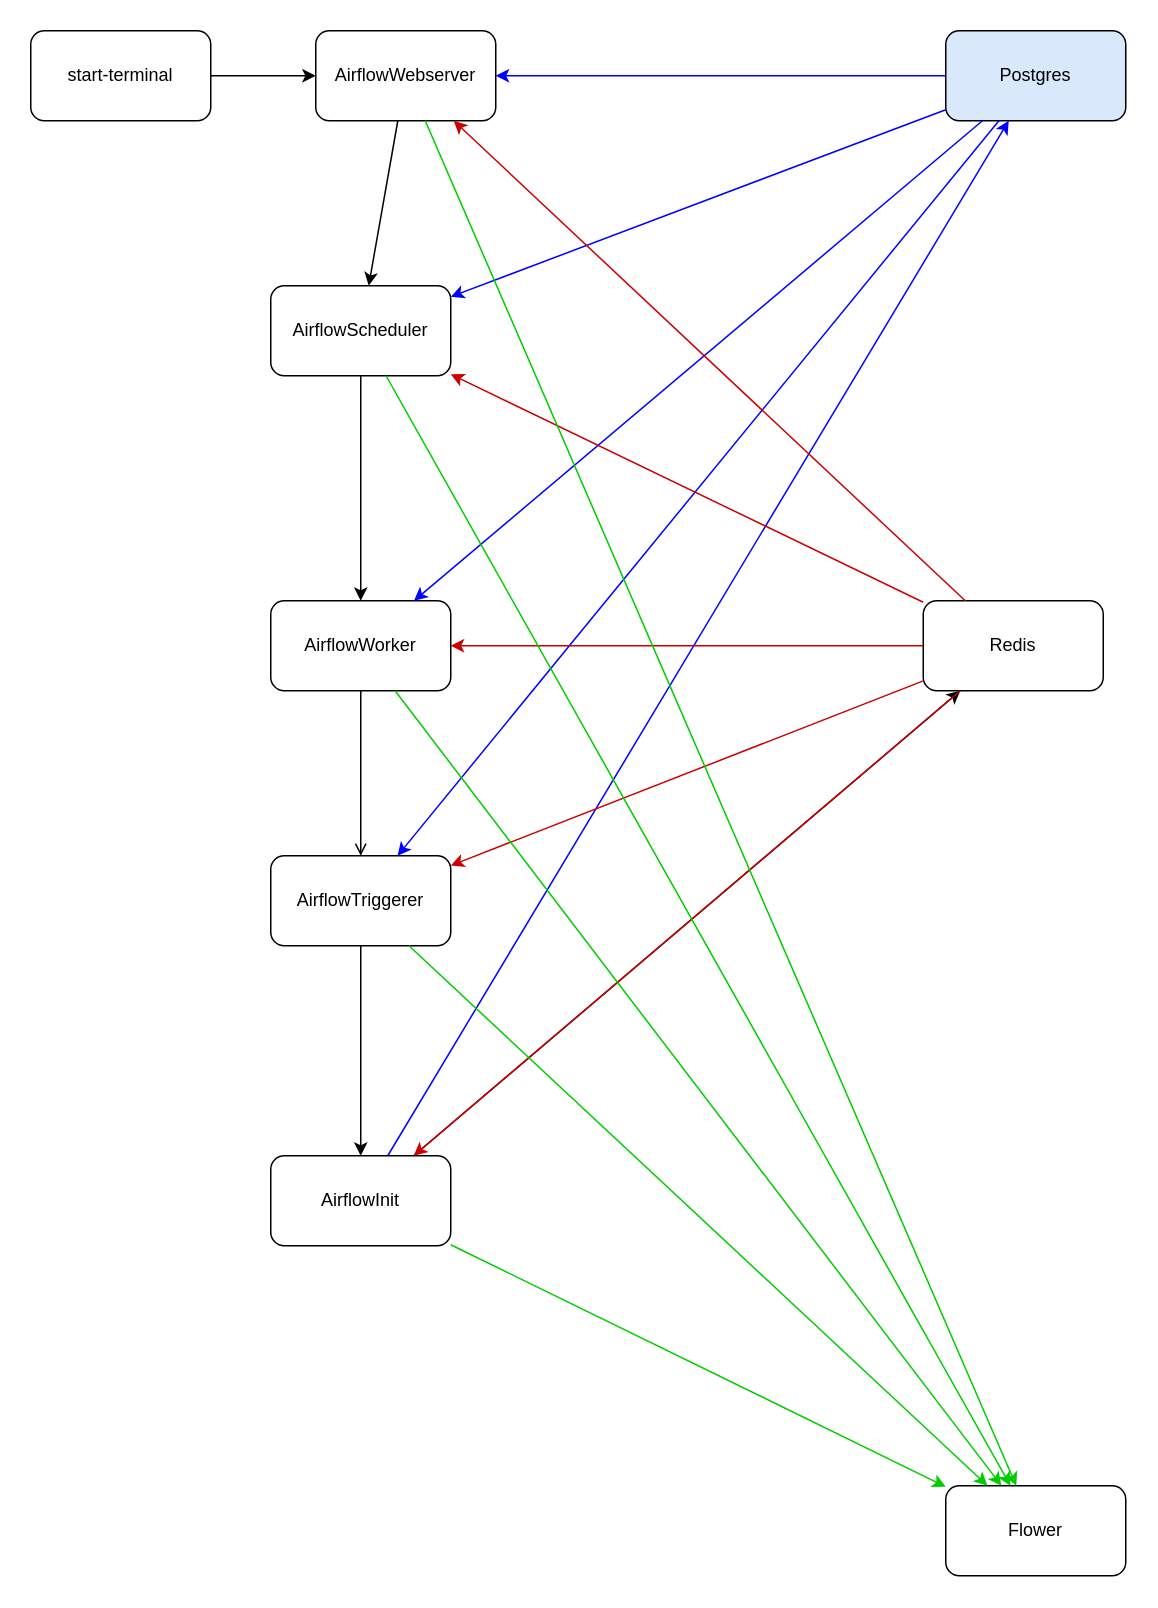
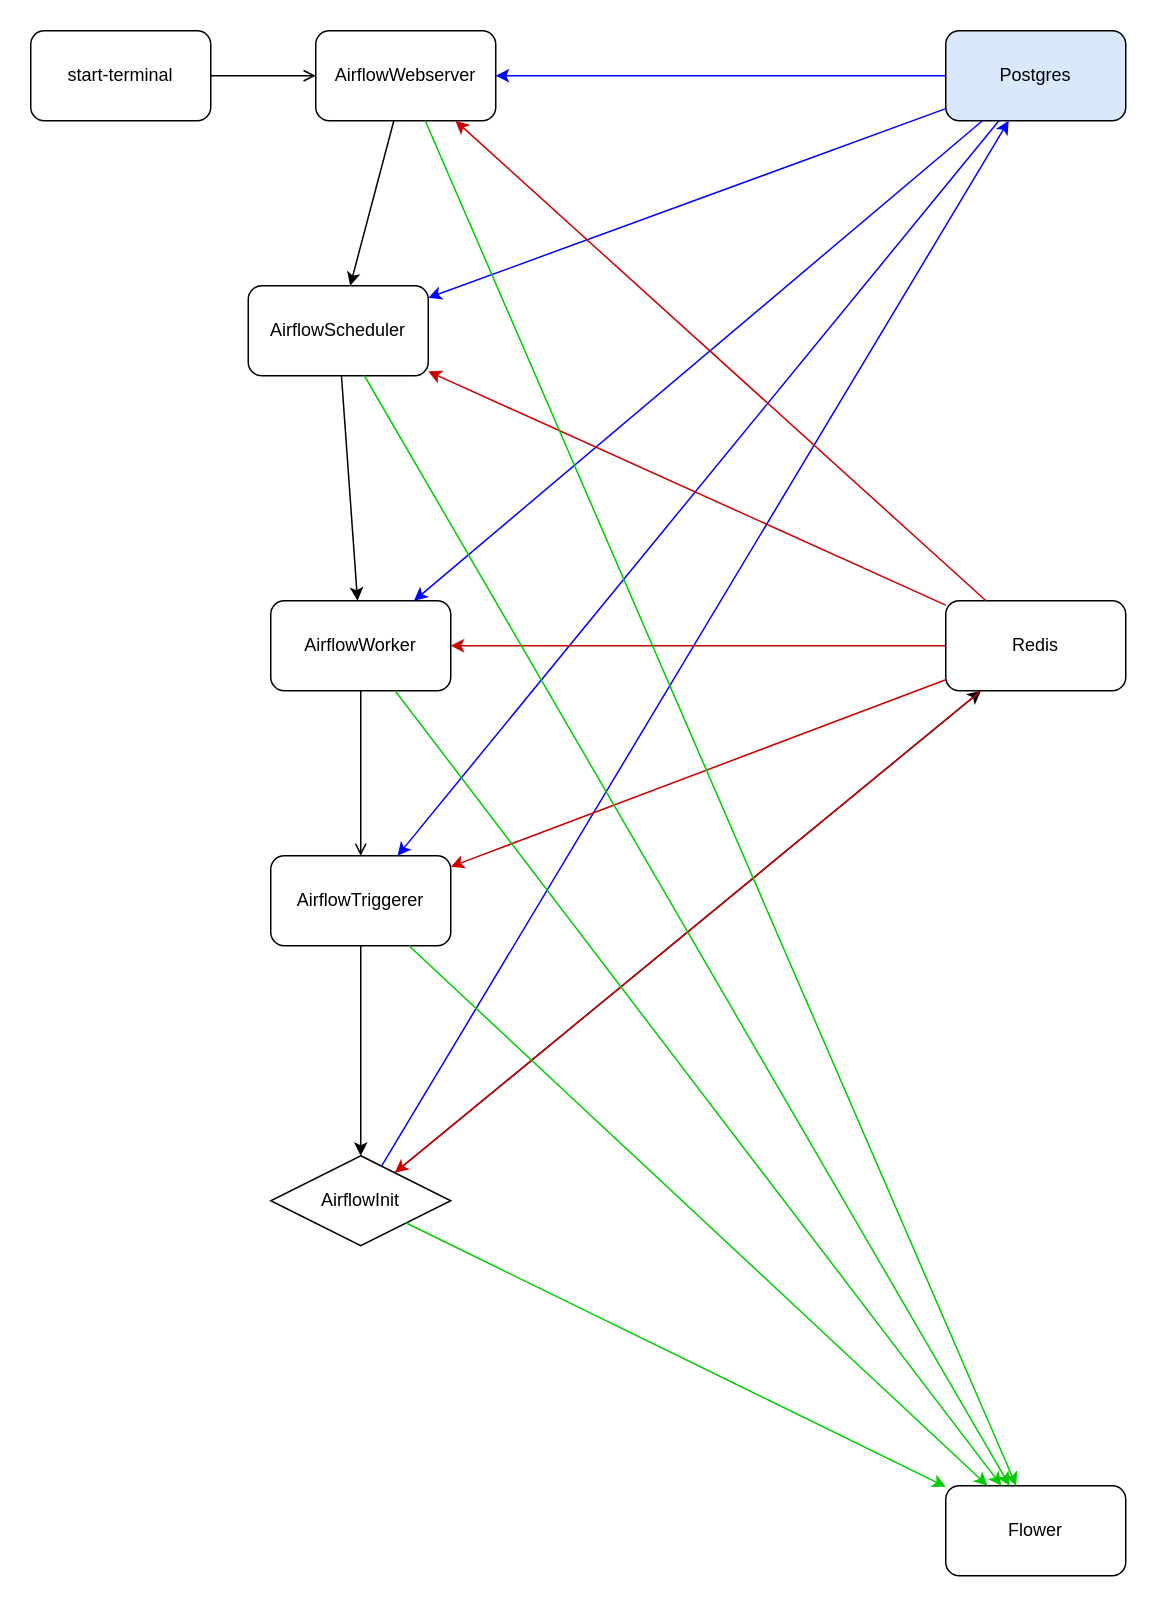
edge "start-terminal" -> "AirflowWebserver": arrowhead classic -> open
node "AirflowScheduler": moved (361, 331) -> (338, 331)
node "Redis": moved (1013, 646) -> (1036, 646)
node "AirflowInit": shape rounded rectangle -> diamond
